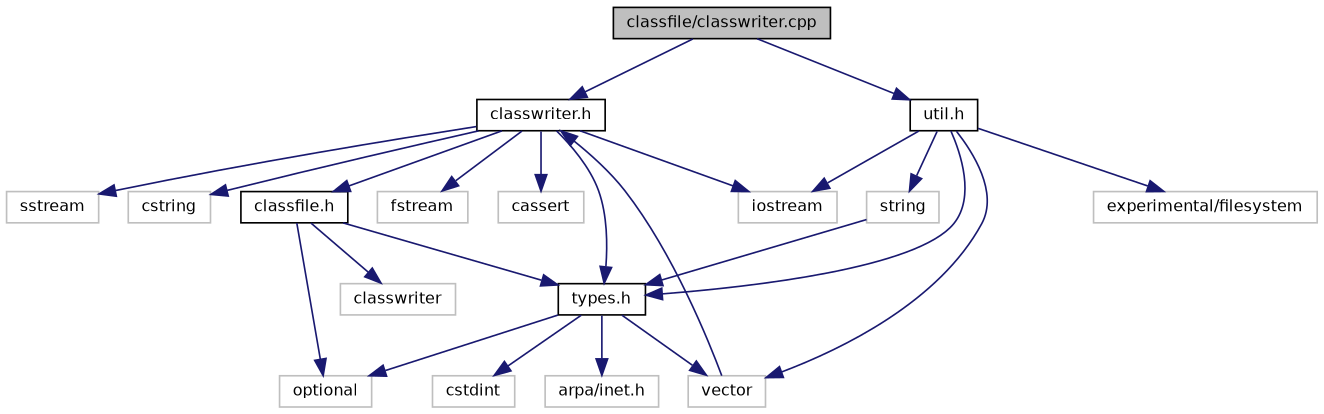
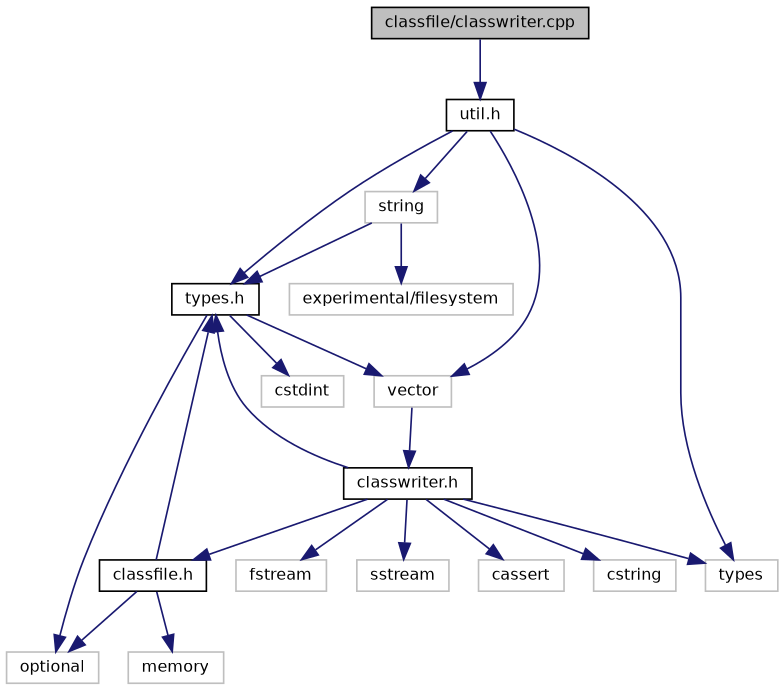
edge "classfile/classwriter.cpp" -> "classwriter.h": removed
edge "util.h" -> "experimental/filesystem": now "string" -> "experimental/filesystem"
node "iostream": label "iostream" -> "types"
node "classwriter": label "classwriter" -> "memory"
node "arpa/inet.h": removed
